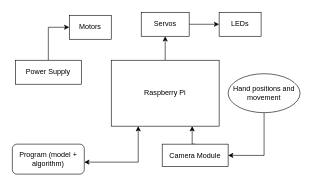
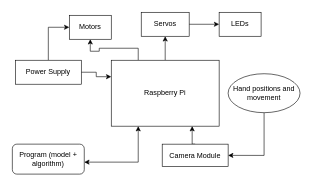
edge "Raspberry Pi" -> "Motors": added
edge "Power Supply" -> "Raspberry Pi": added
